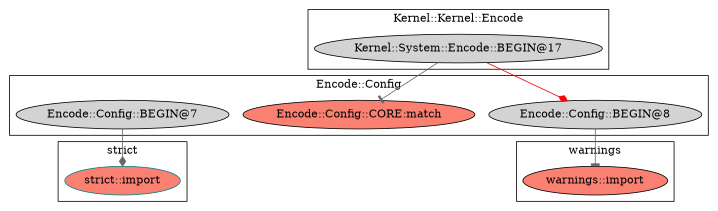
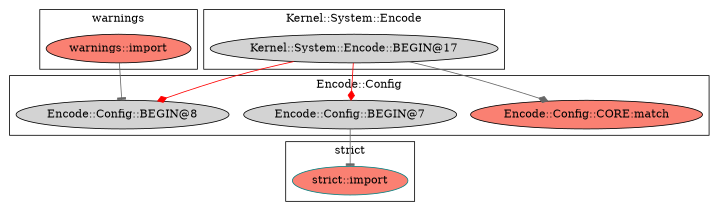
cluster "Kernel::Kernel::Encode": label "Kernel::Kernel::Encode" -> "Kernel::System::Encode"
edge "Kernel::System::Encode::BEGIN@17" -> "Encode::Config::CORE:match": arrowhead tee -> diamond
edge "Kernel::System::Encode::BEGIN@17" -> "Encode::Config::BEGIN@7": added
edge "Encode::Config::BEGIN@8" -> "warnings::import": reversed
edge "Encode::Config::BEGIN@7" -> "strict::import": arrowhead diamond -> tee
